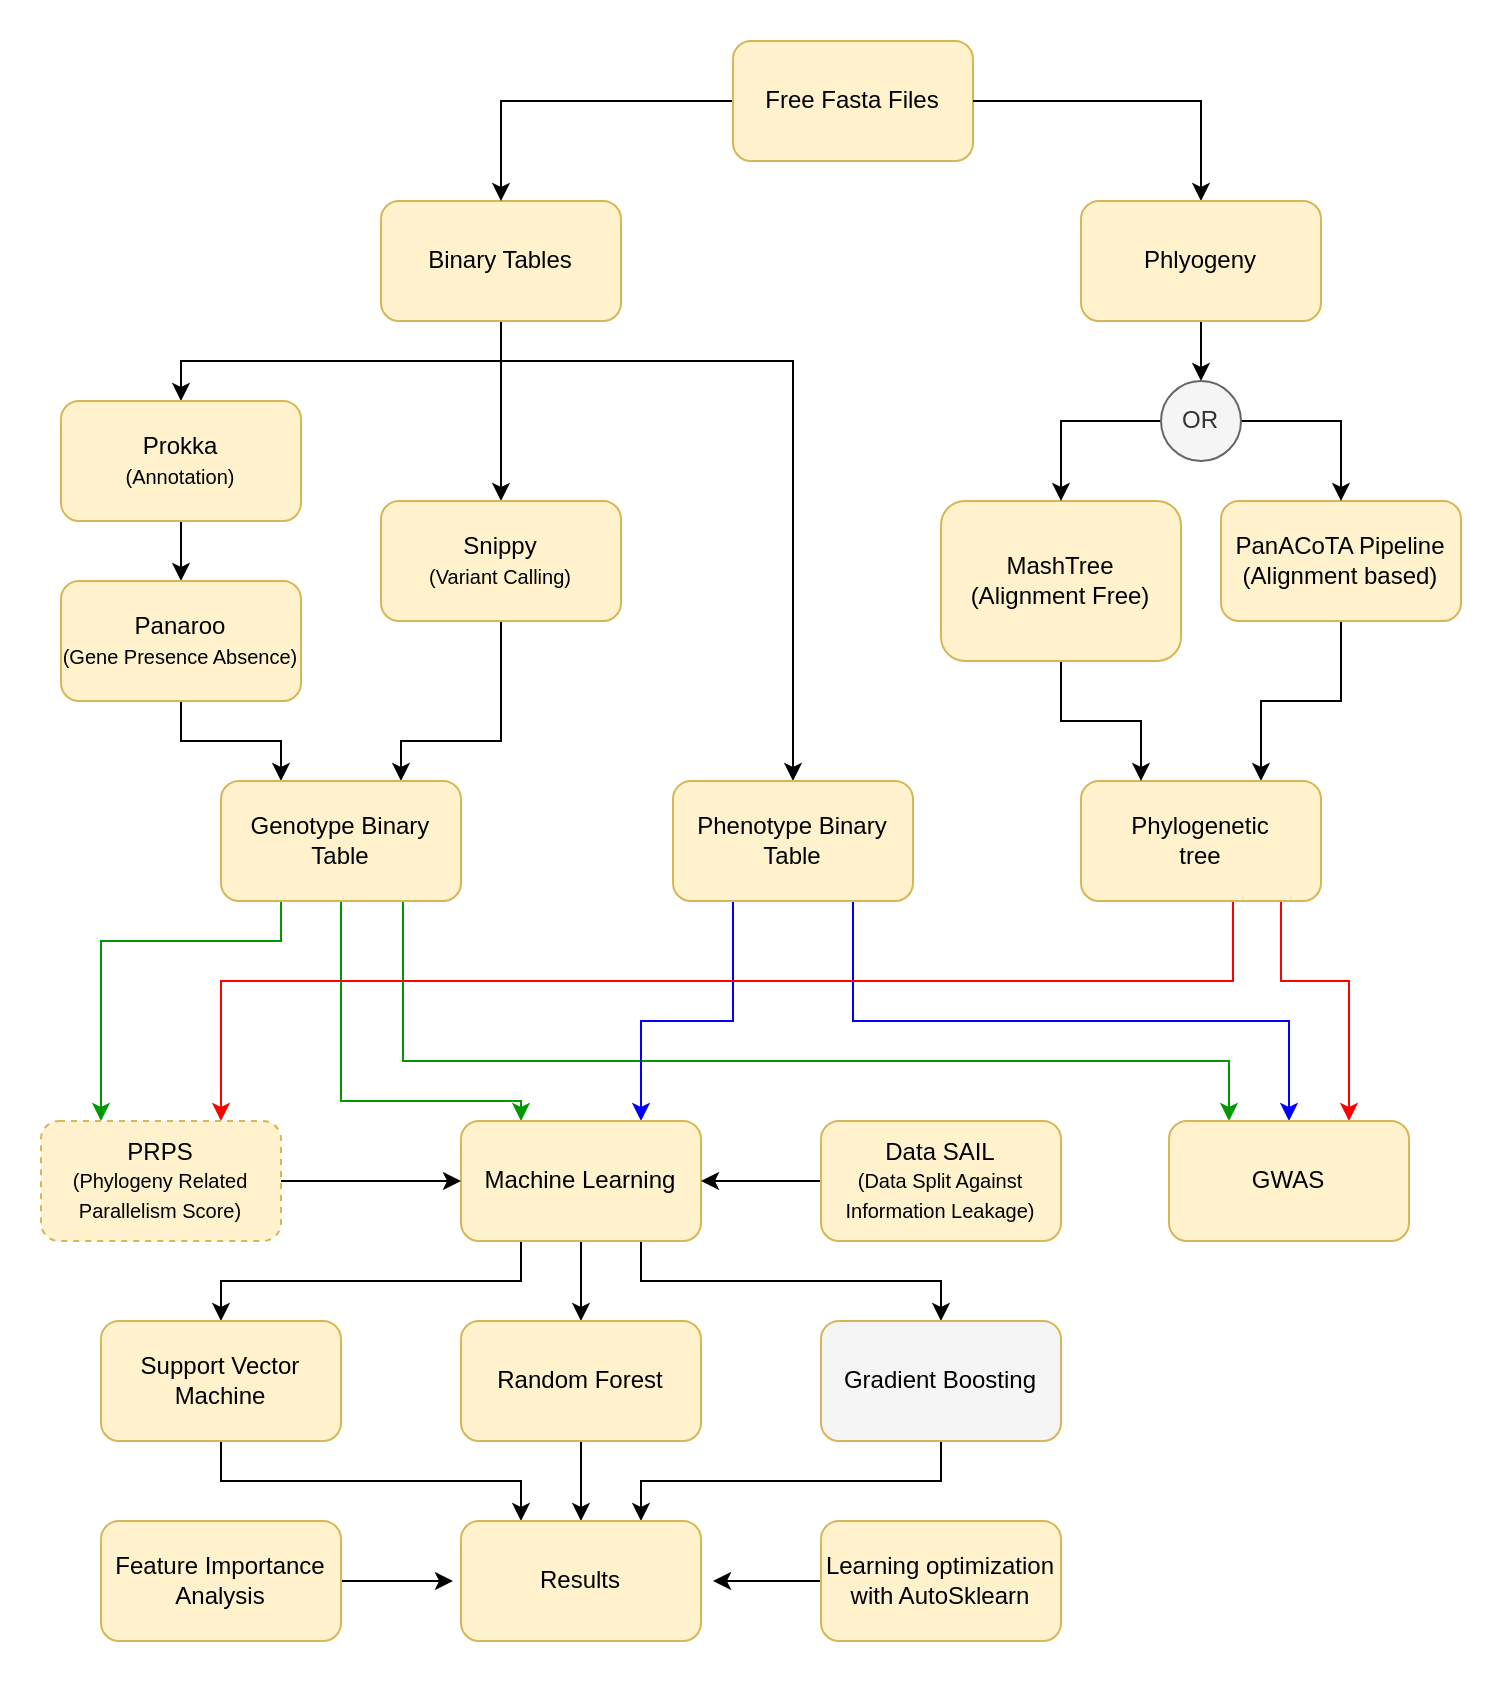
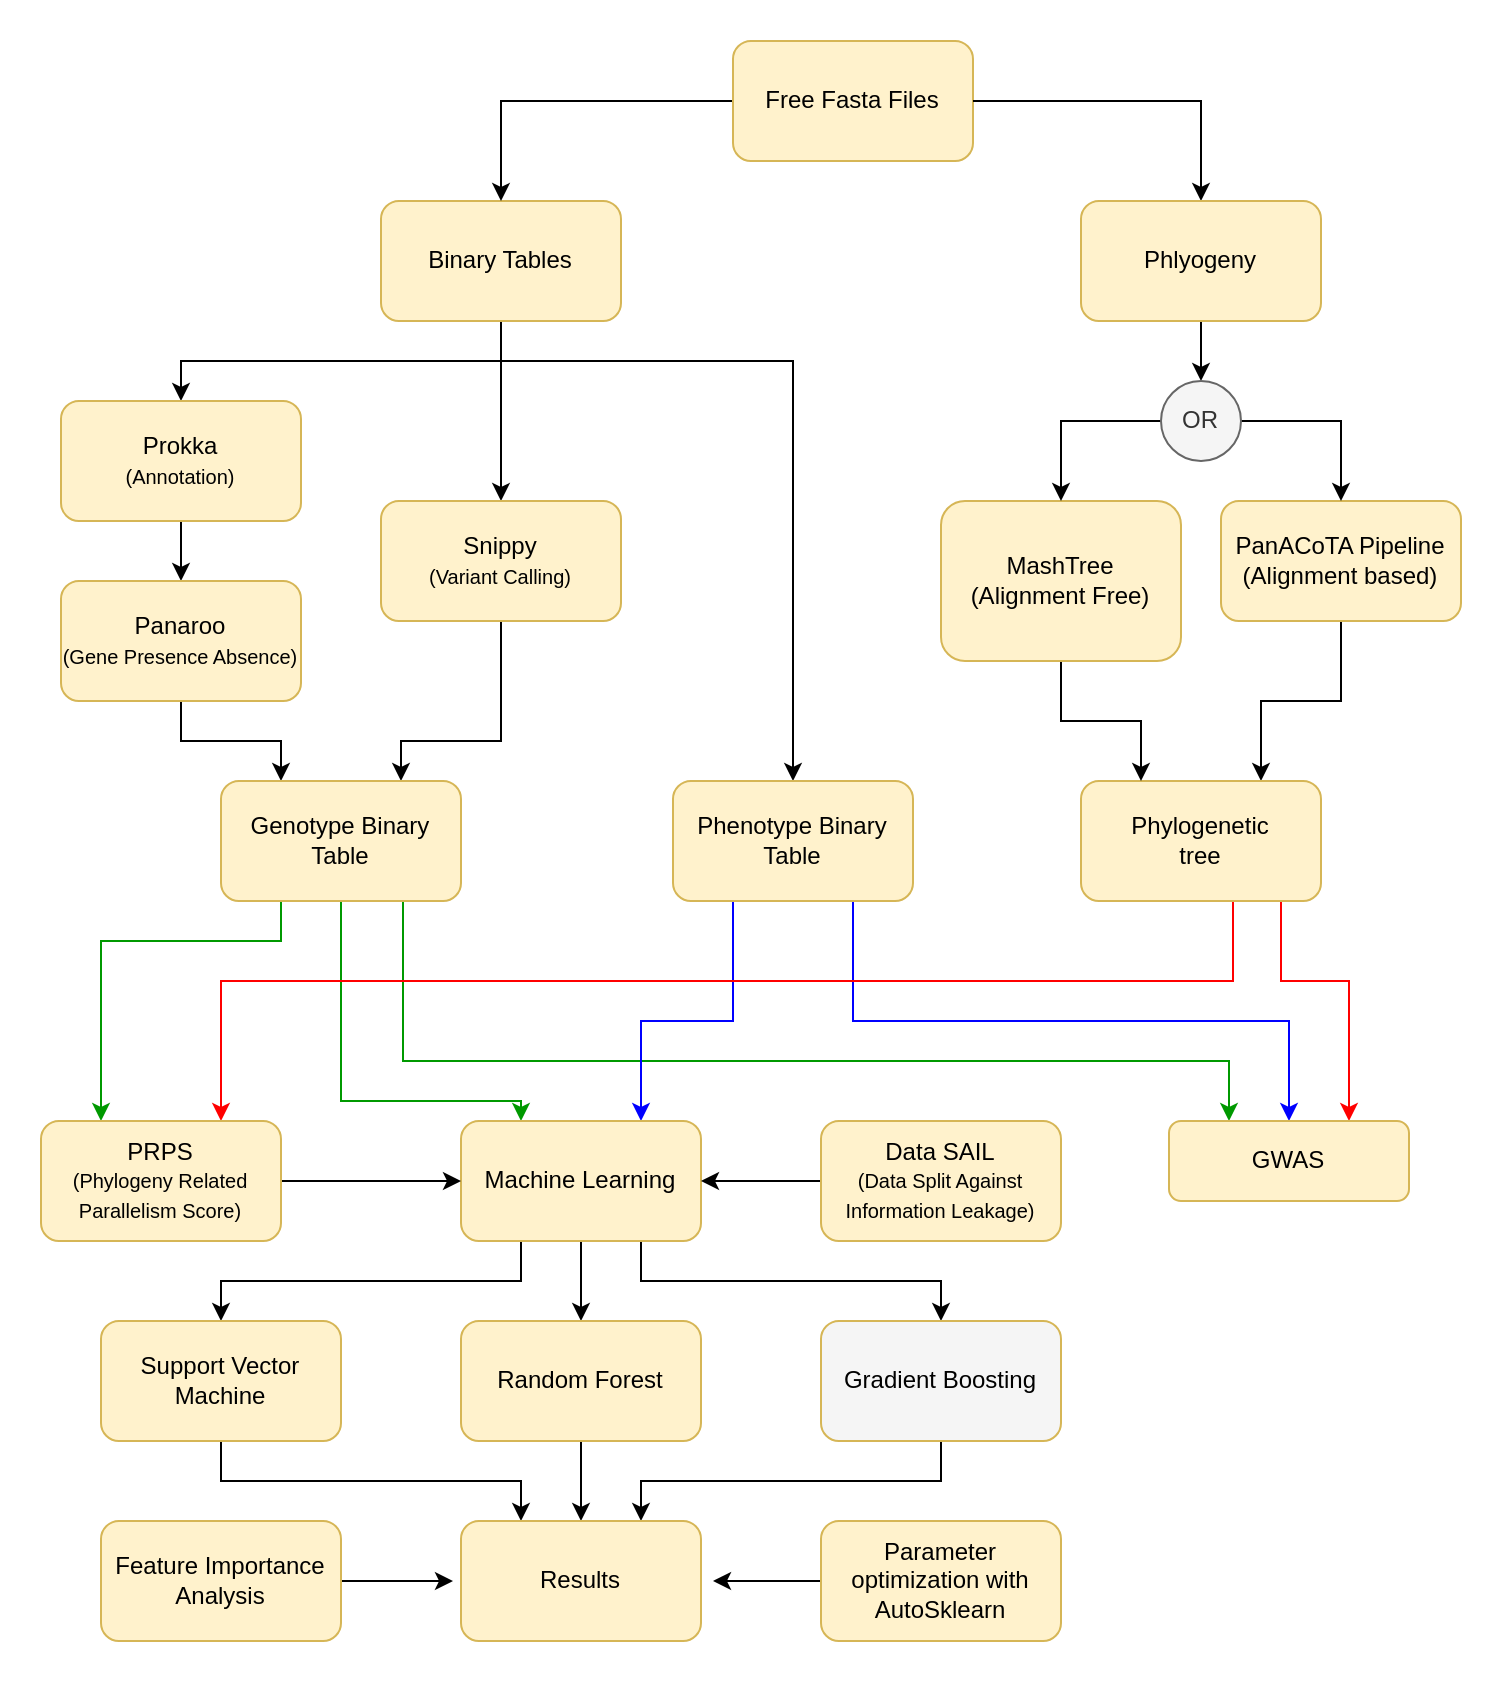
node "PRPS (Phylogeny Related Parallelism Score)": style dashed -> solid
node "GWAS": size 240x120 -> 240x80
node "Learning optimization with AutoSklearn": label "Learning optimization with AutoSklearn" -> "Parameter optimization with AutoSklearn"
